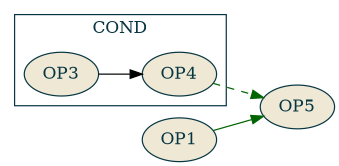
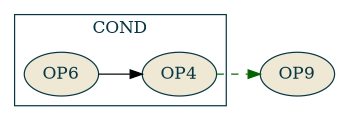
node "OP3": label "OP3" -> "OP6"
node "OP5": label "OP5" -> "OP9"
node "OP1": removed
